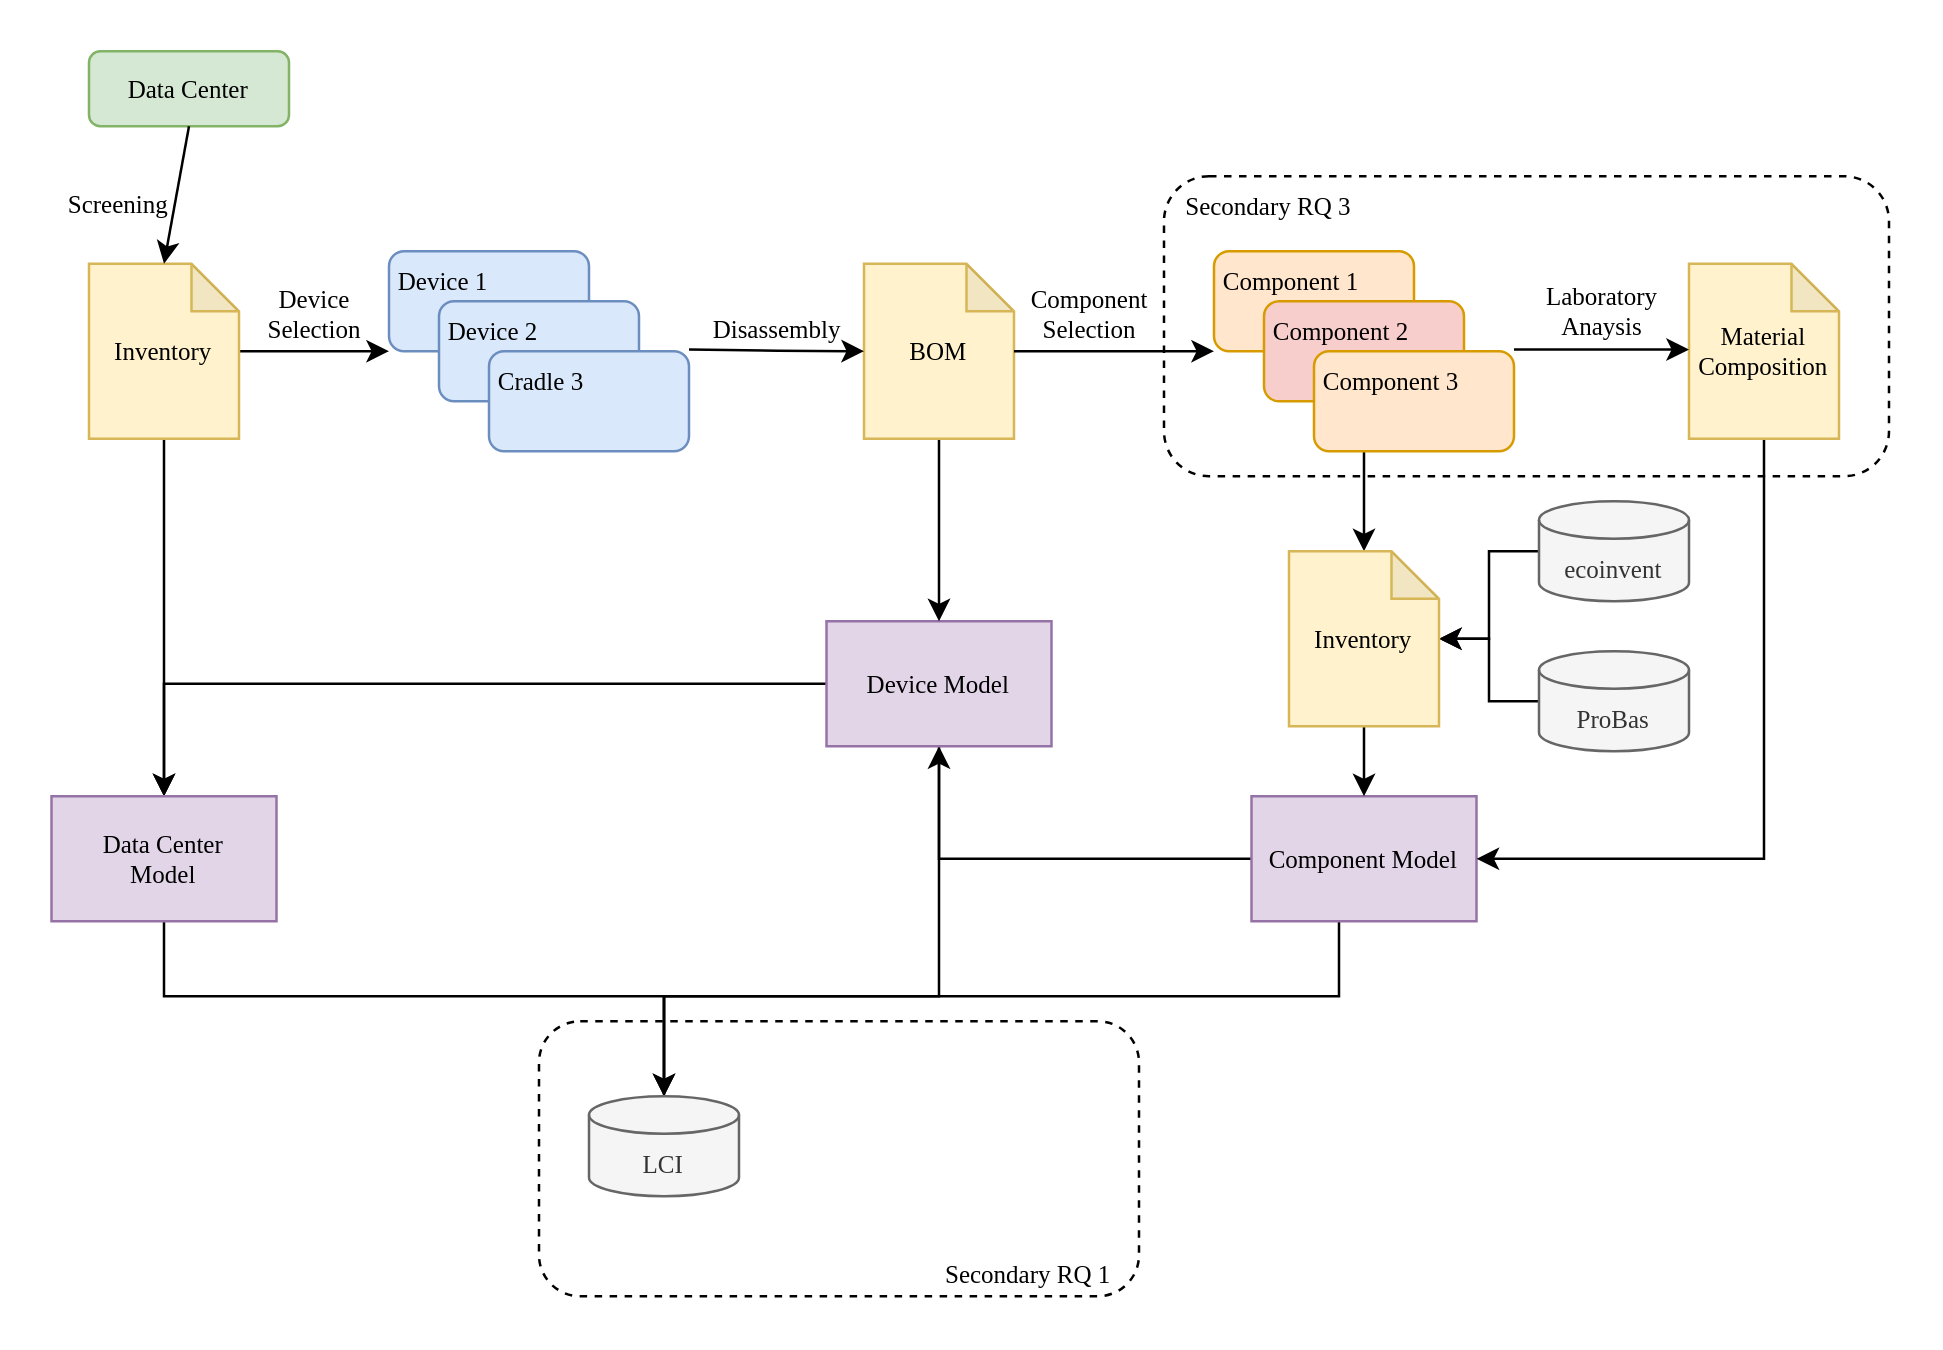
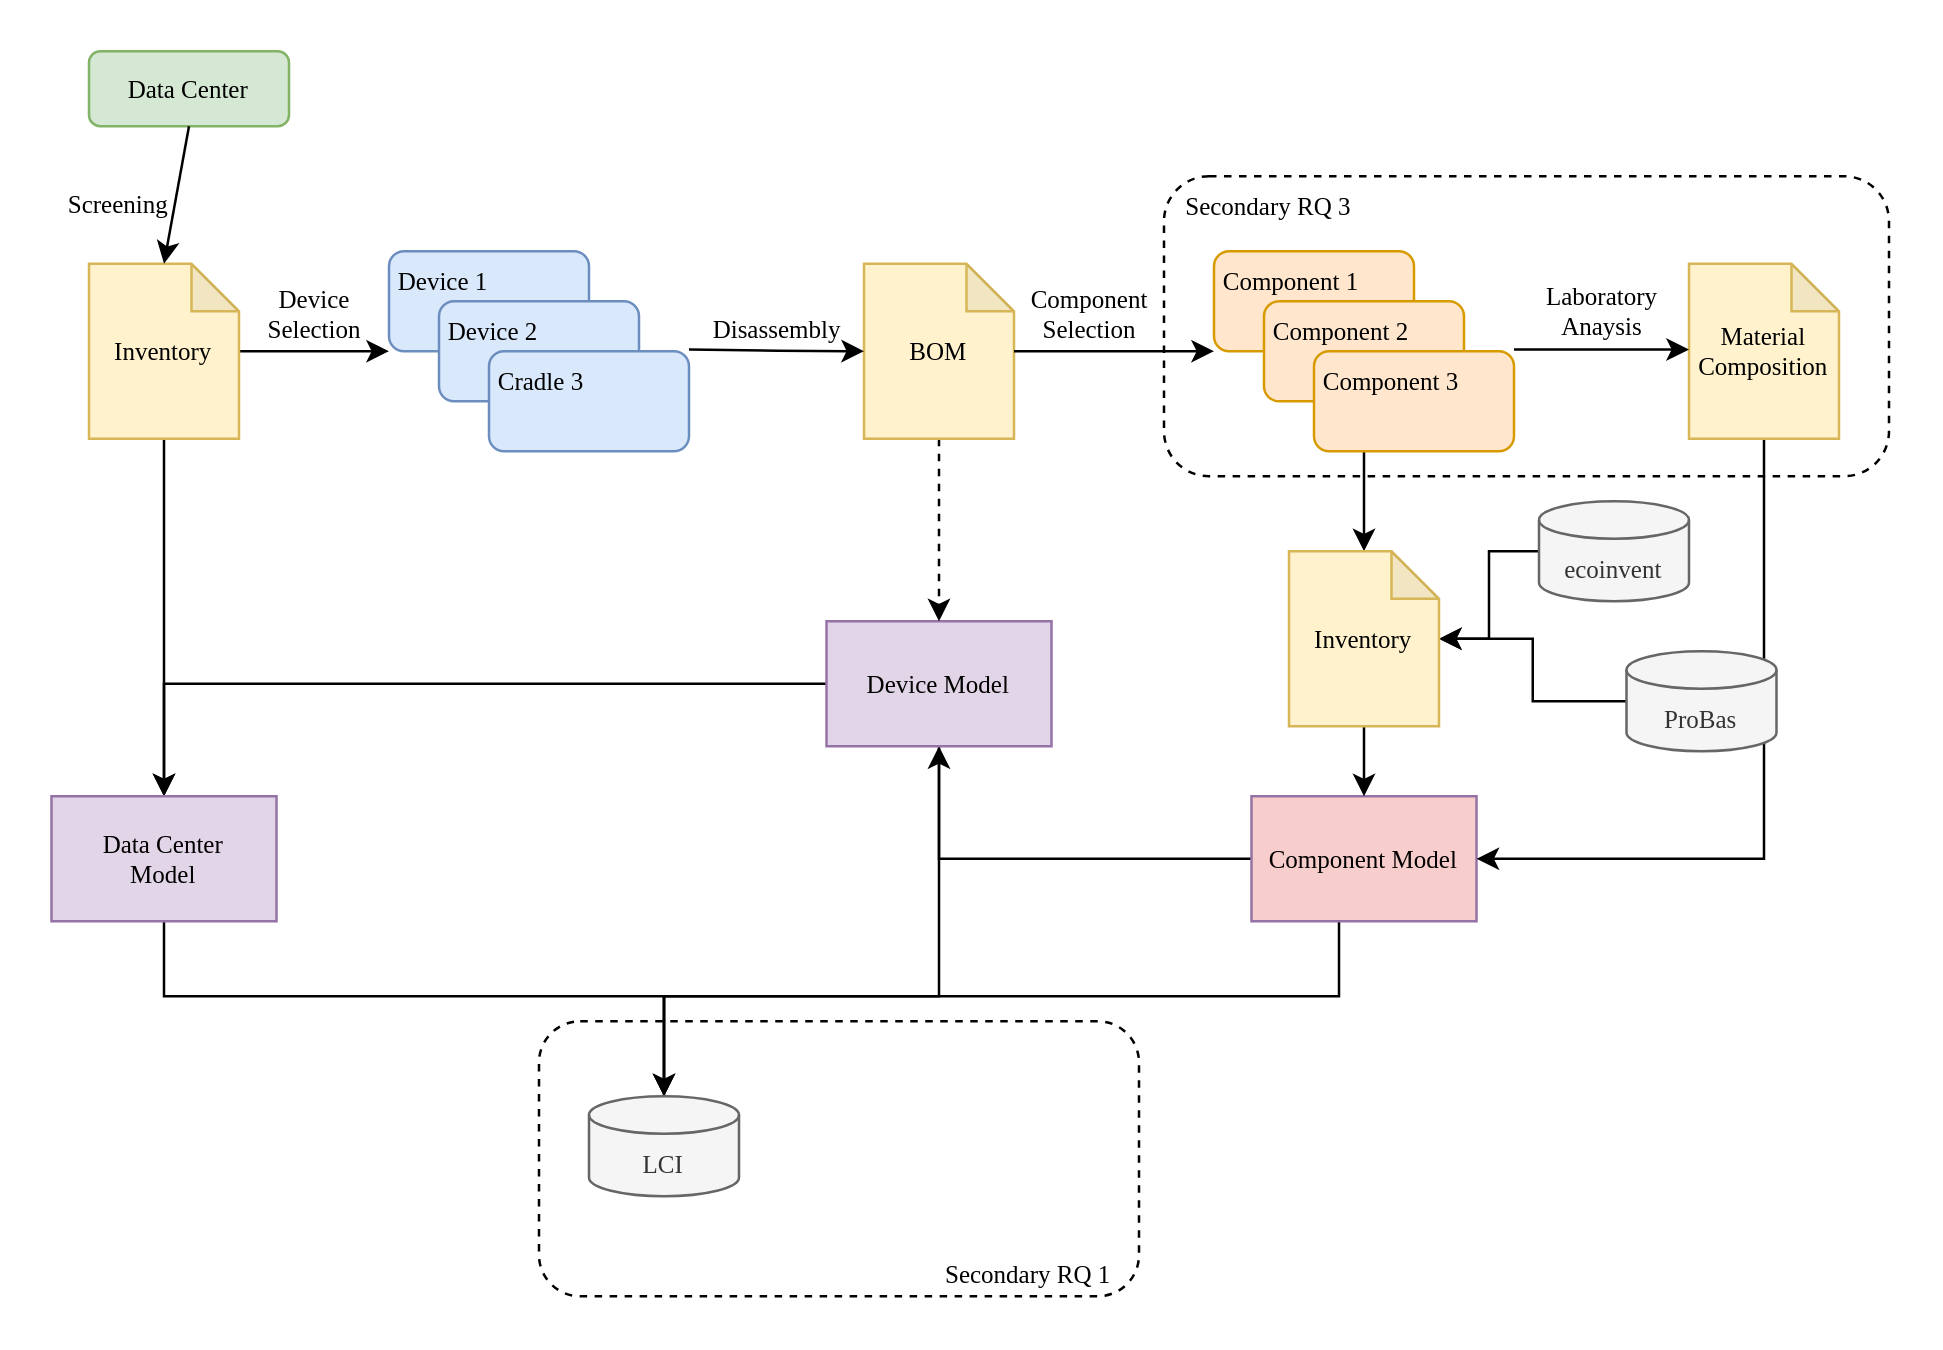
node "Component 2": fillcolor #f8cecc -> #ffe6cc
edge "BOM" -> "Device Model": style solid -> dashed
node "ProBas": moved (1614, 701) -> (1701, 701)
node "Component Model": fillcolor #e1d5e7 -> #f8cecc
